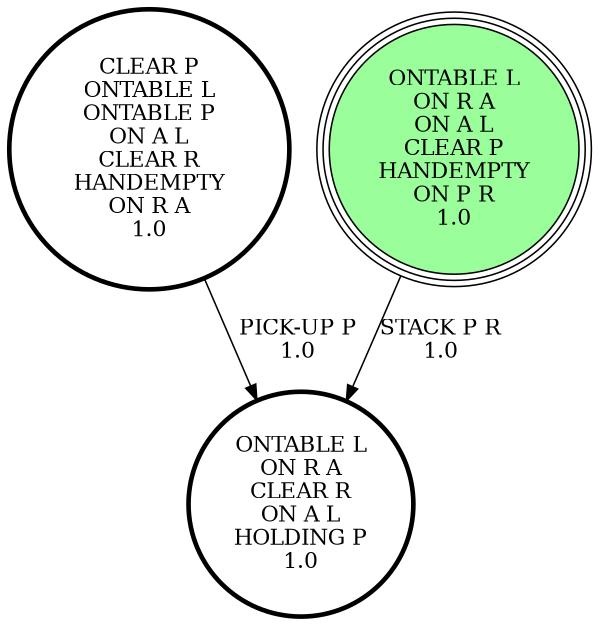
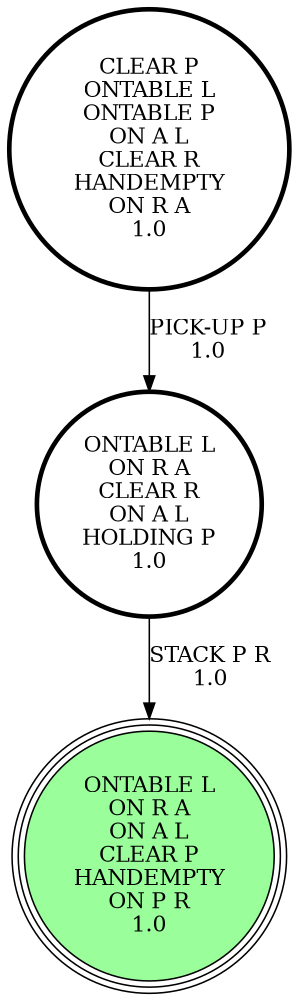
edge "ONTABLE L ON R A ON A L CLEAR P HANDEMPTY ON P R 1.0" -> "ONTABLE L ON R A CLEAR R ON A L HOLDING P 1.0": reversed
